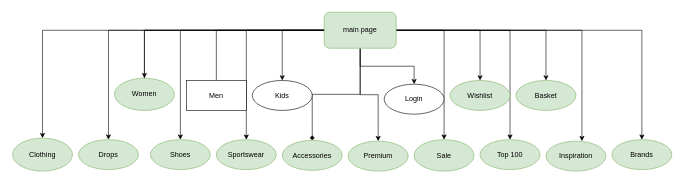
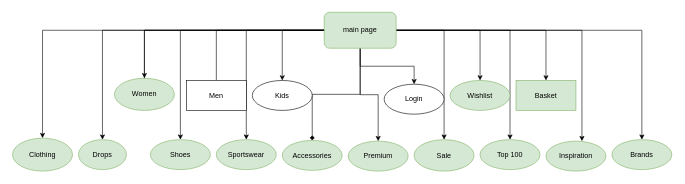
node "Basket": shape ellipse -> rectangle
node "Drops": size 60x30 -> 48x30
